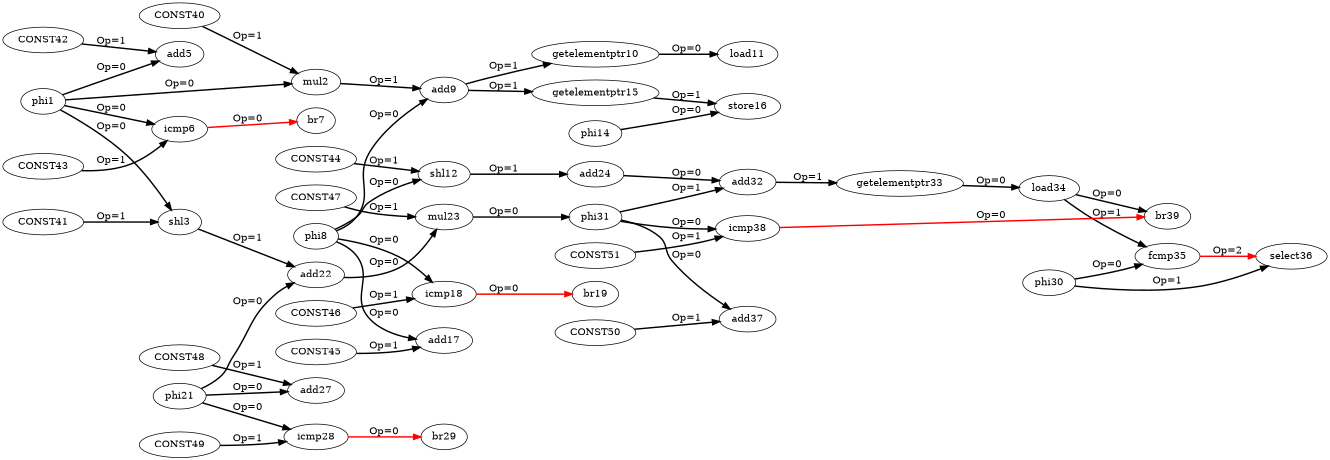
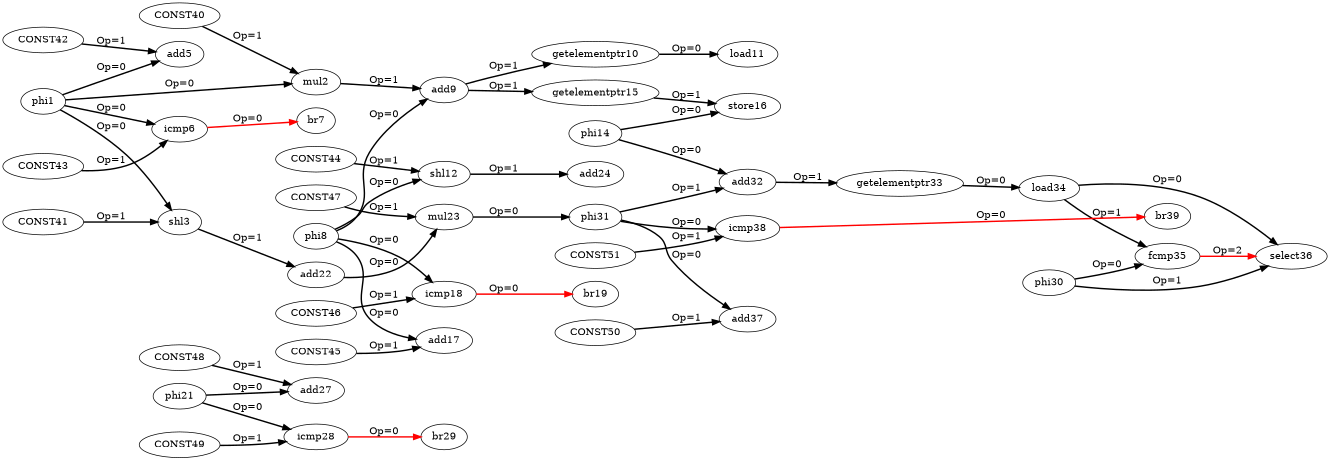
edge "add24" -> "add32": now "phi14" -> "add32"
edge "load34" -> "br39": now "load34" -> "select36"
edge "phi21" -> "add22": removed, label "Op=0"
